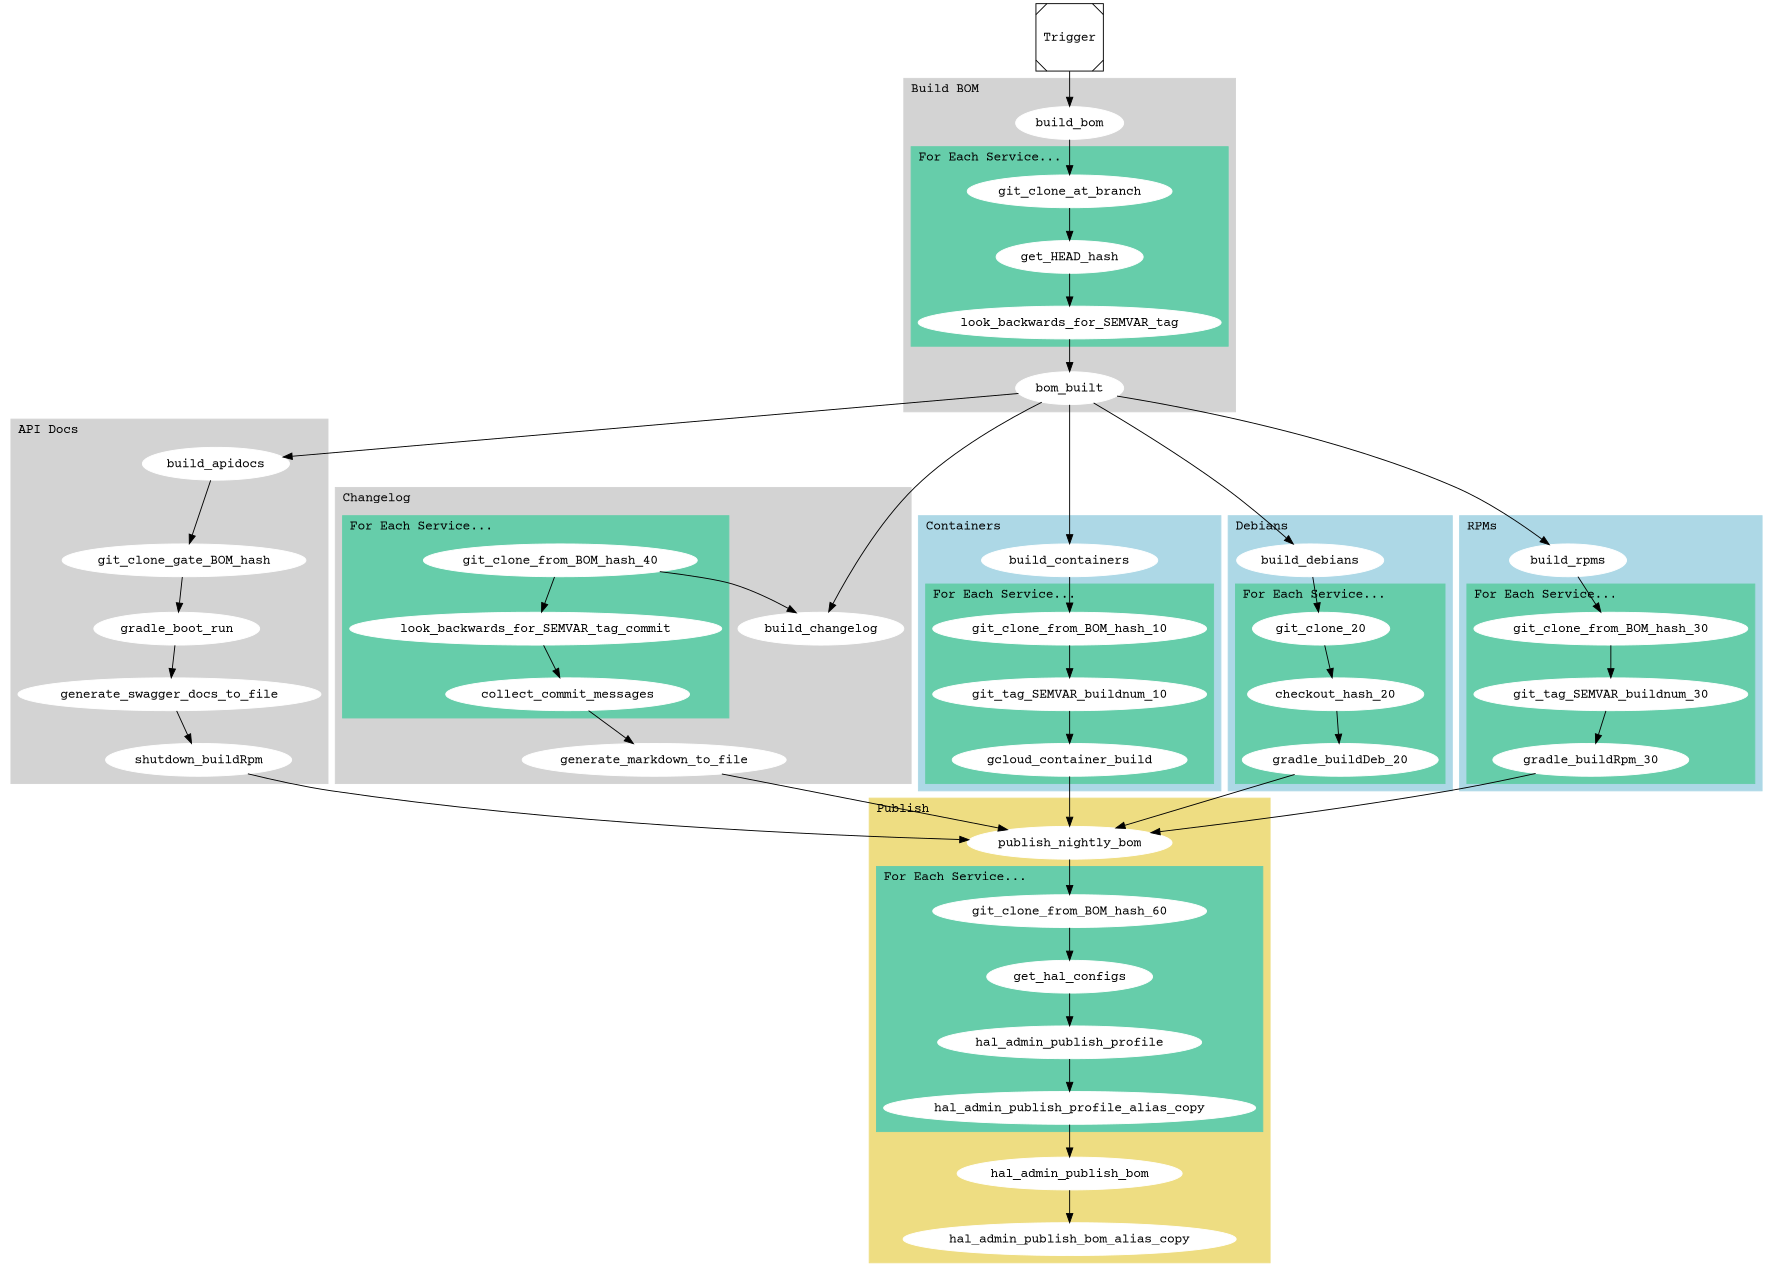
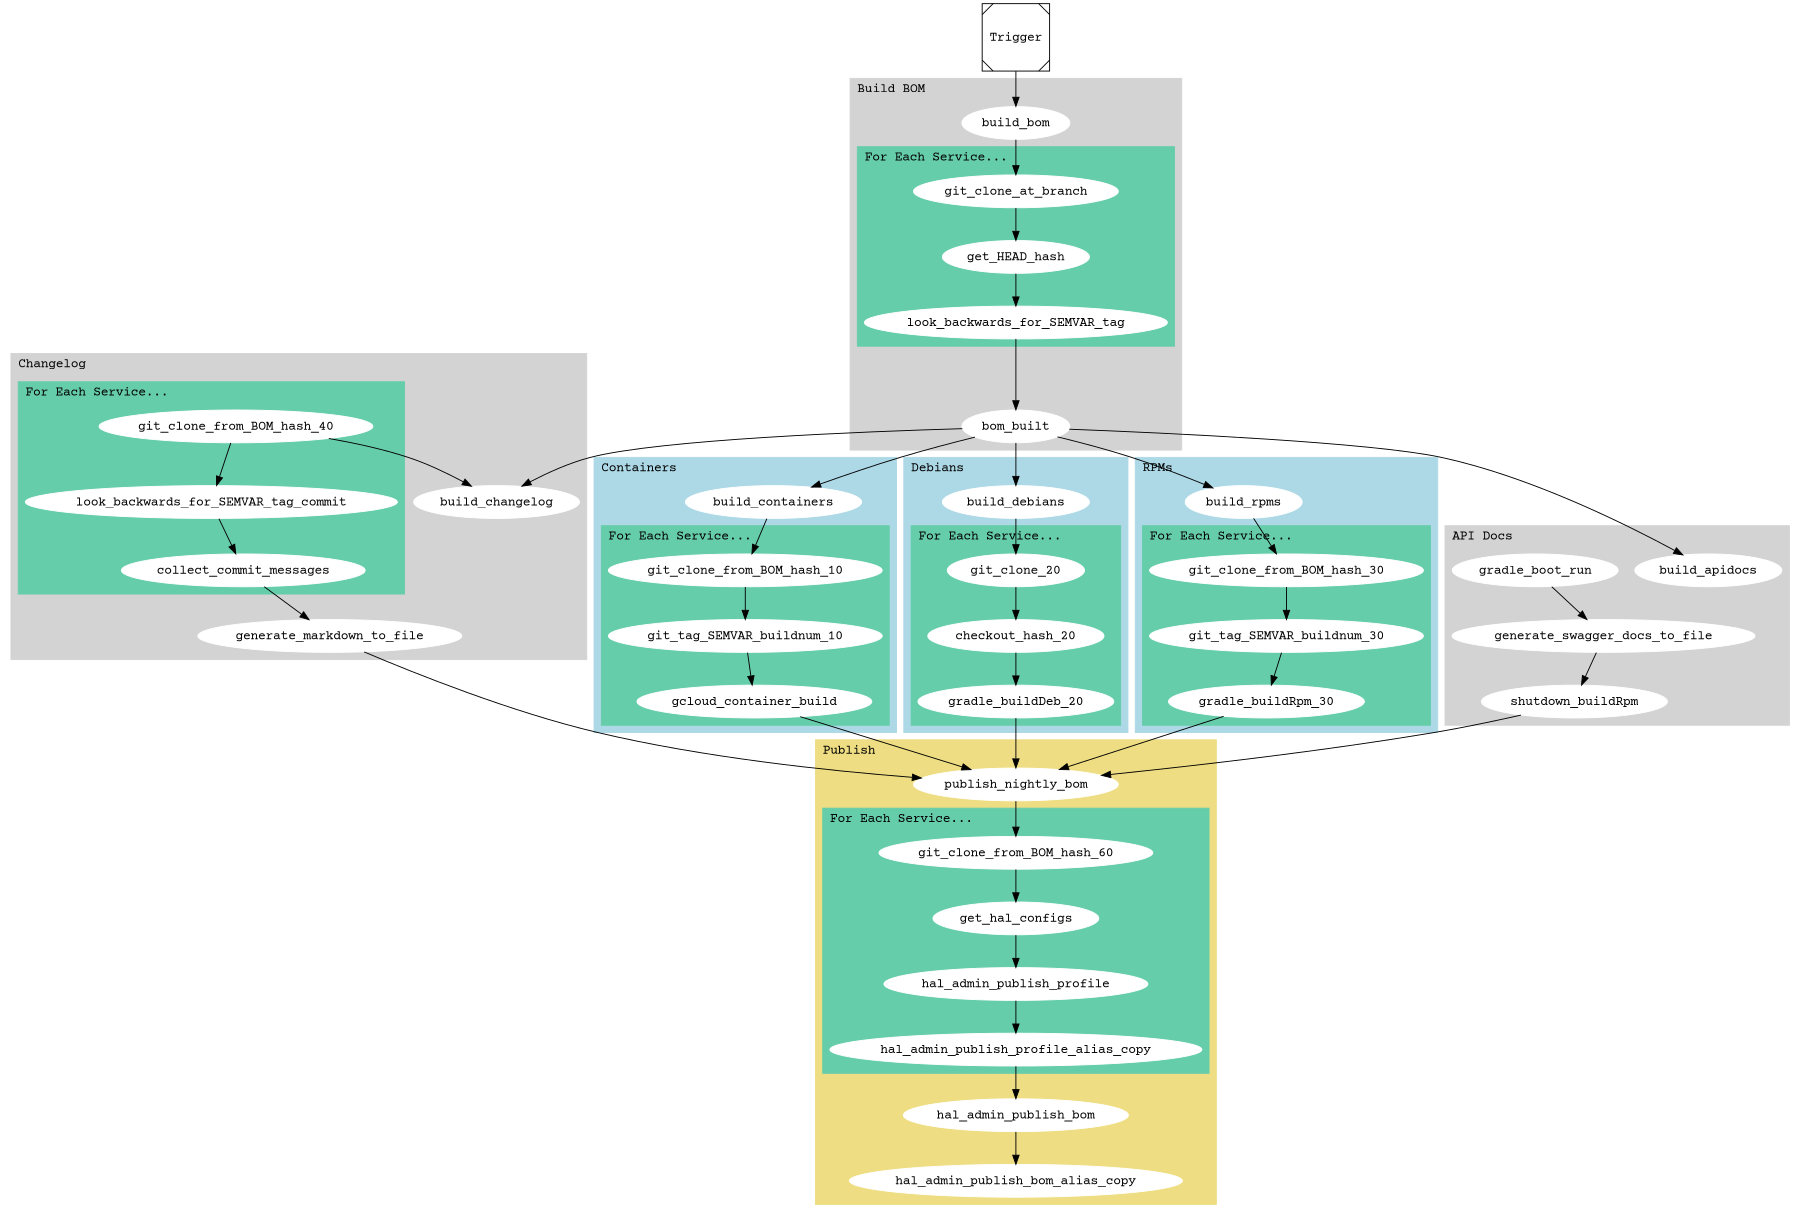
node "git_clone_gate_BOM_hash": removed
